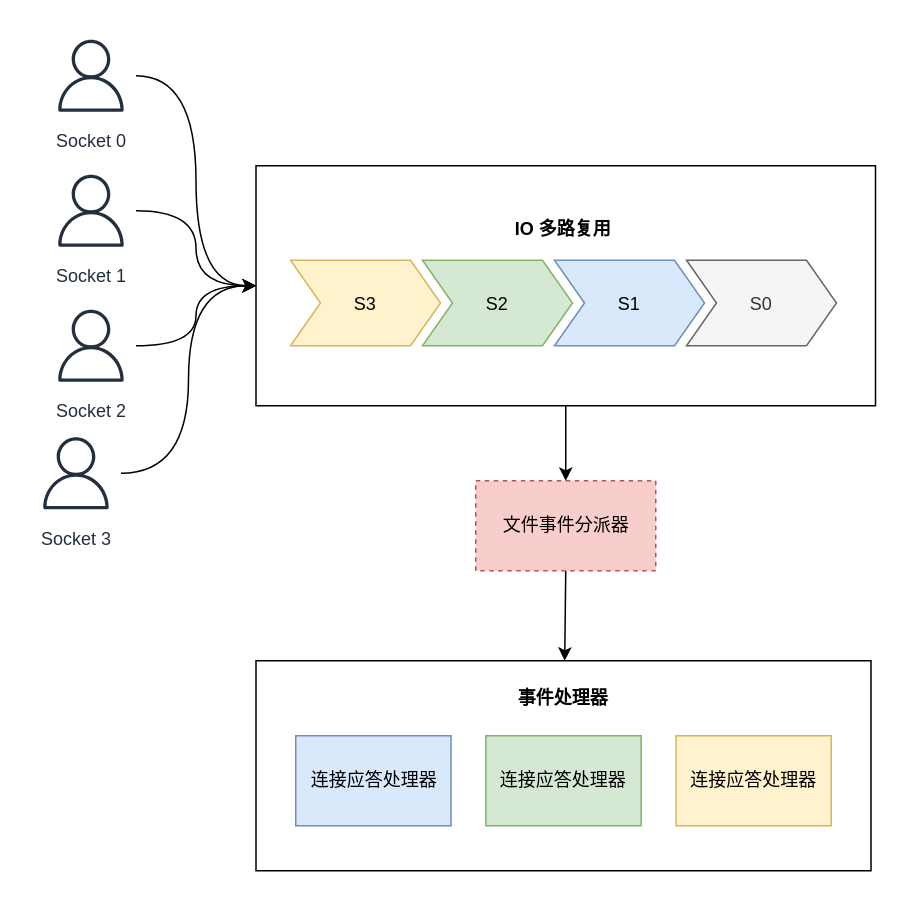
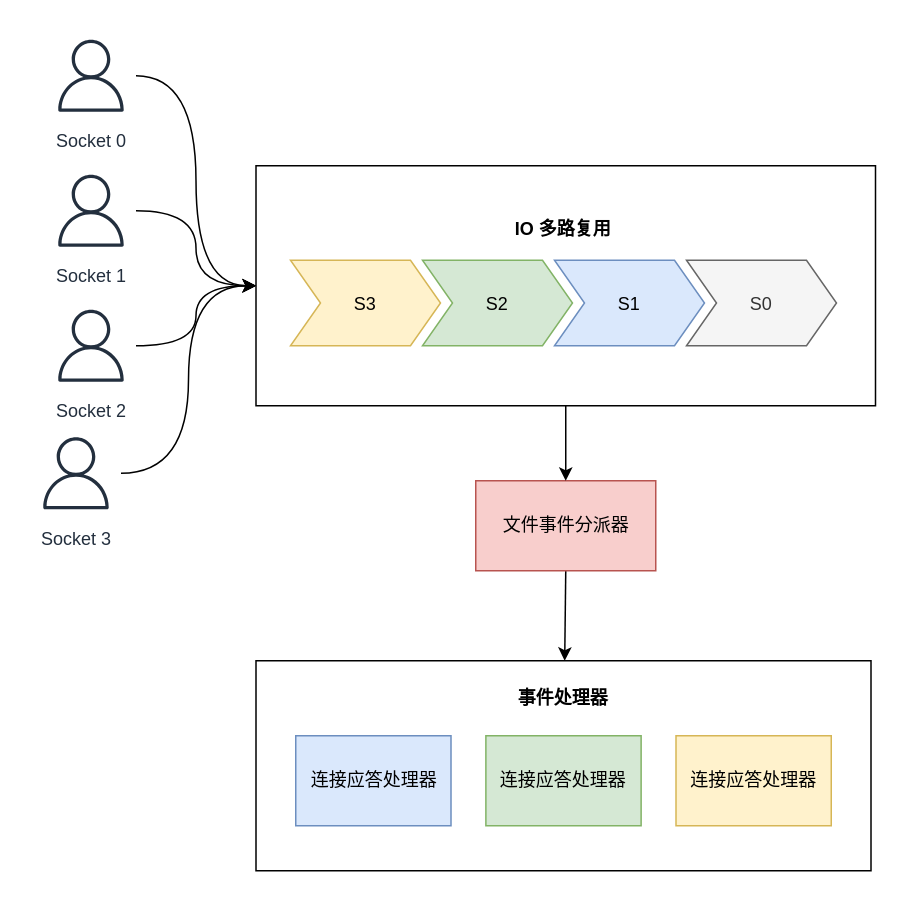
node "文件事件分派器": style dashed -> solid
